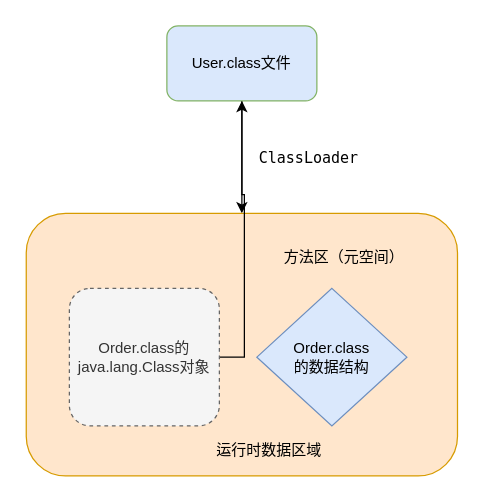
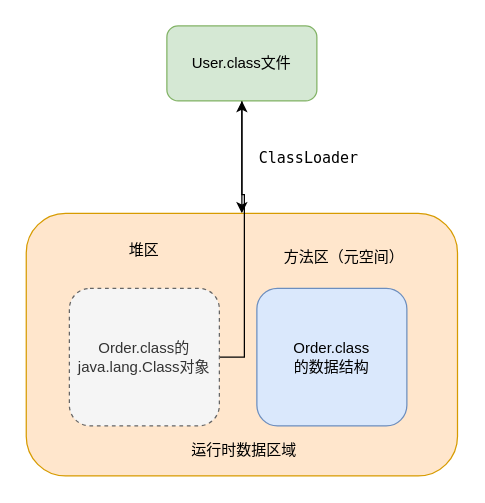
node "User.class文件": fillcolor #dae8fc -> #d5e8d4
node "堆区": added
node "Order.class 的数据结构": shape diamond -> rounded rectangle
node "运行时数据区域": moved (269, 451) -> (244, 451)
